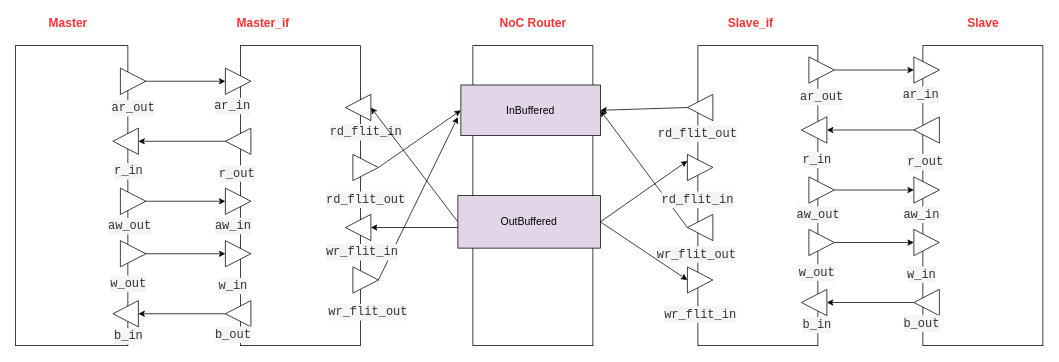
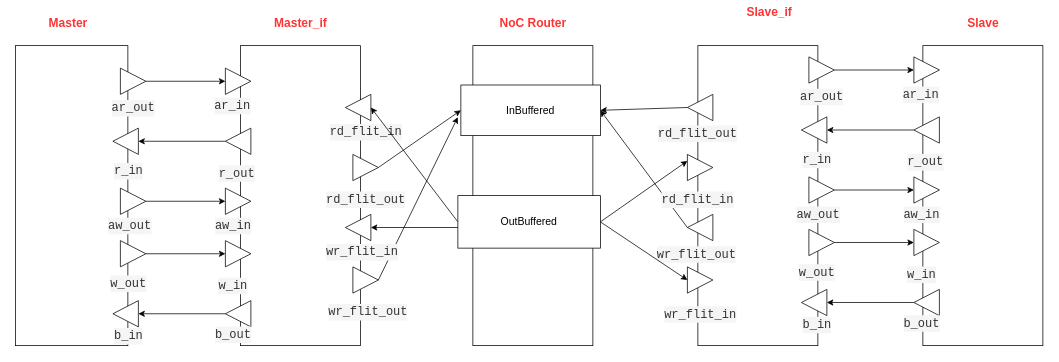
node "Master_if": moved (263, 23) -> (300, 23)
node "Slave_if": moved (750, 23) -> (769, 12)
node "InBuffered": fillcolor #e1d5e7 -> #ffffff
node "OutBuffered": fillcolor #e1d5e7 -> #ffffff
